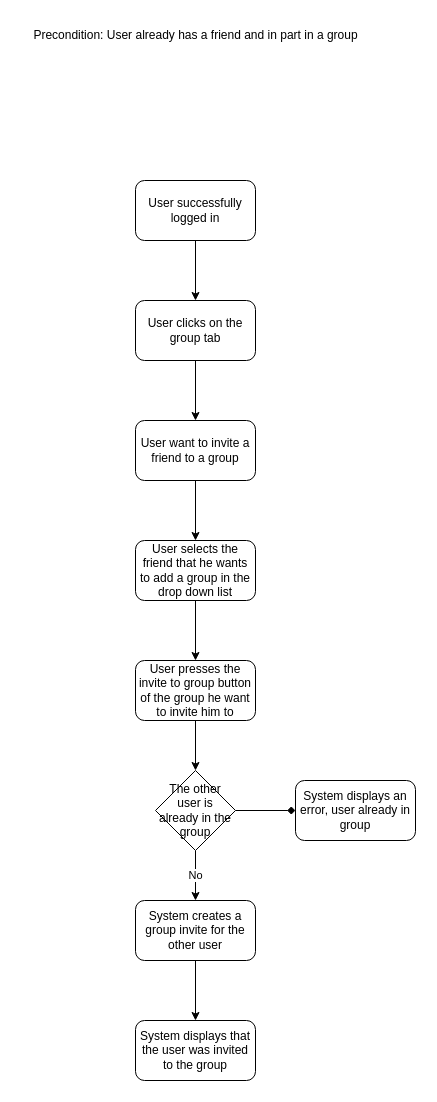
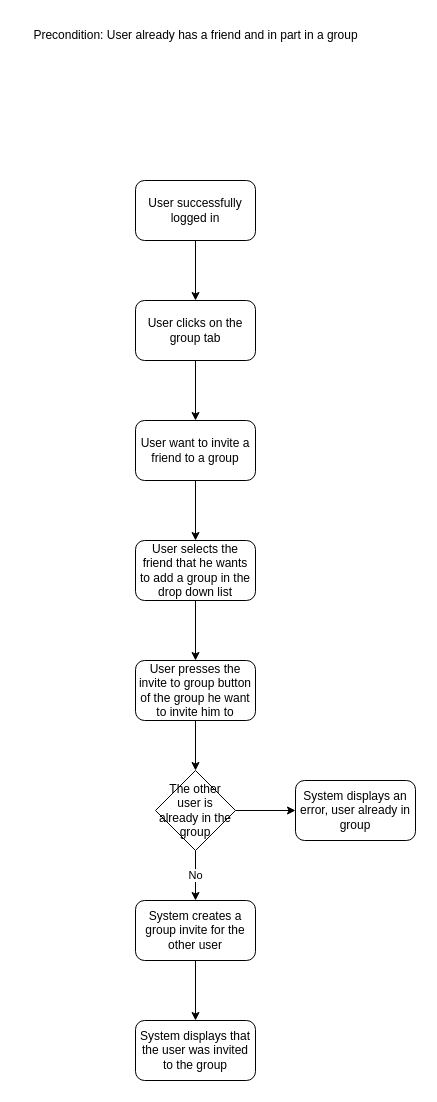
edge "The other user is already in the group" -> "System displays an error, user already in group": arrowhead diamond -> classic
